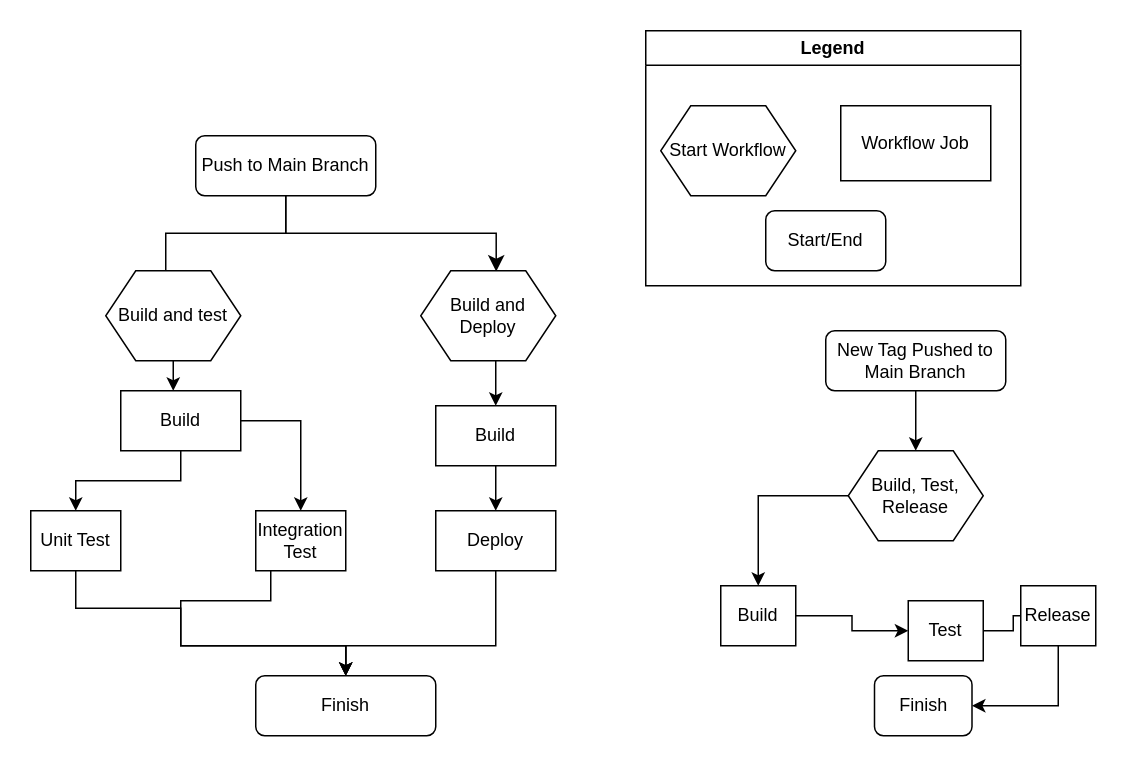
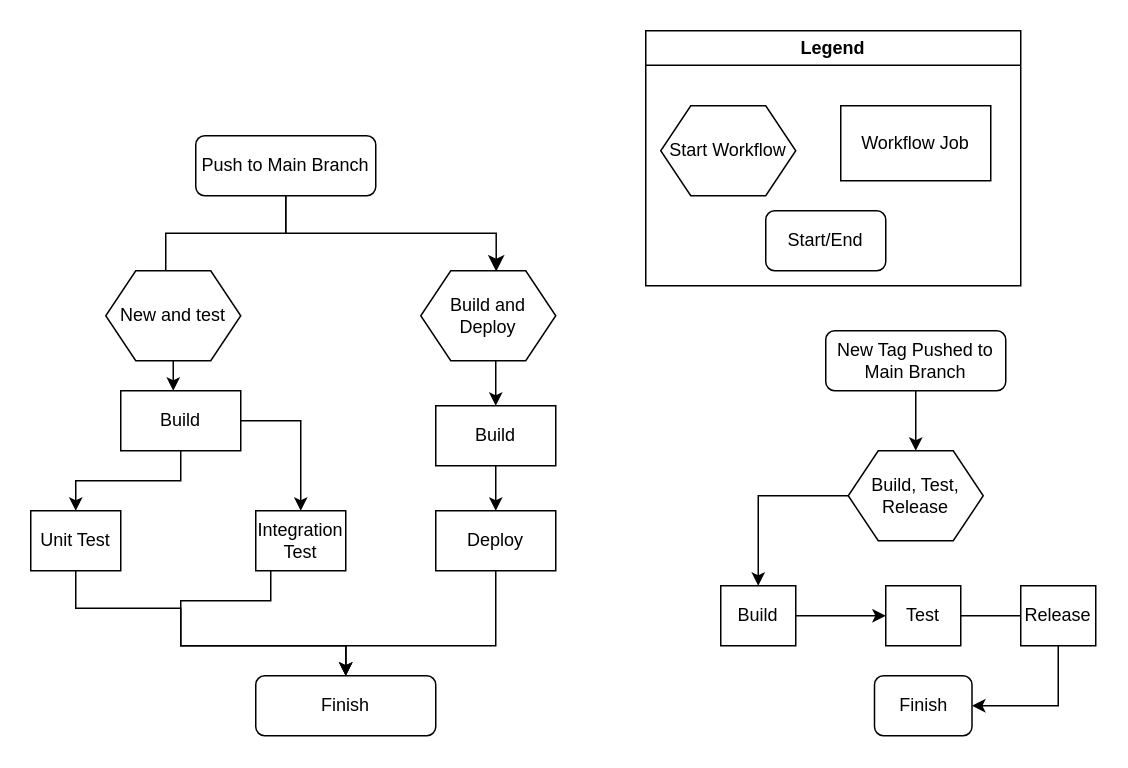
node "Build and test": label "Build and test" -> "New and test"
node "Test": moved (946, 631) -> (923, 616)
